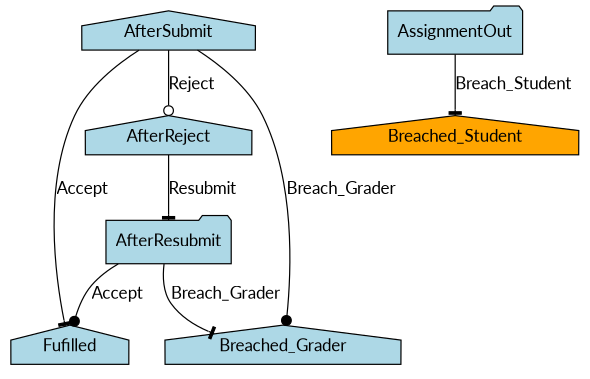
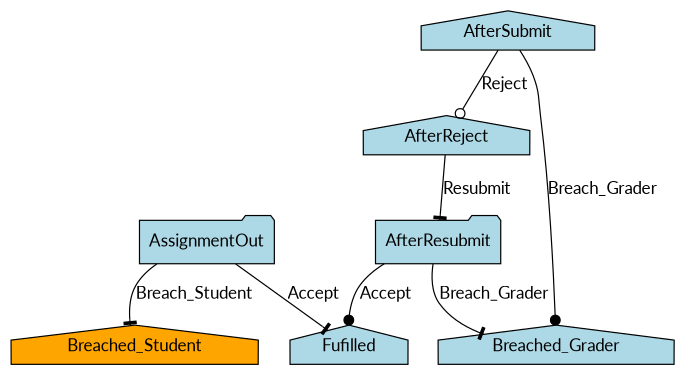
edge "AfterSubmit" -> "Fufilled": now "AssignmentOut" -> "Fufilled"
